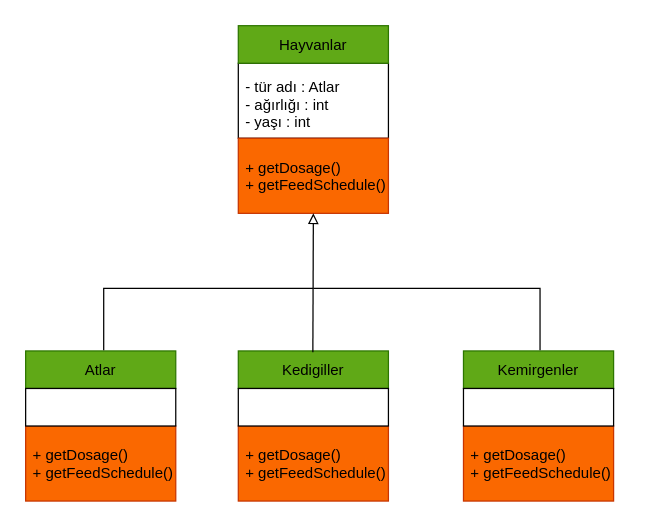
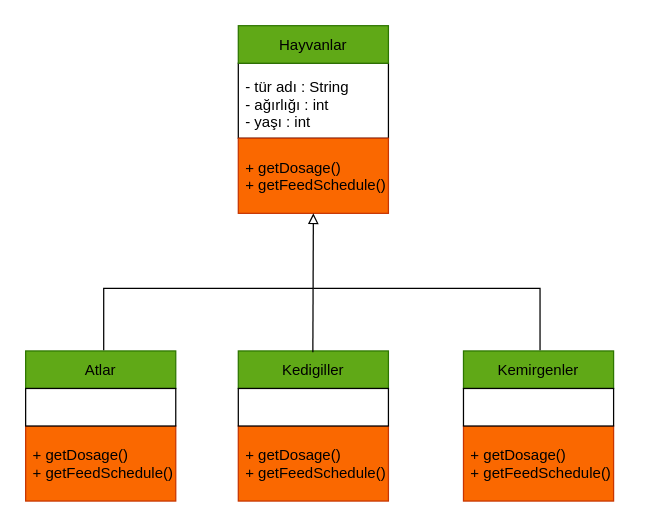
node "- tür adı : Atlar - ağırlığı : int - yaşı : int": label "- tür adı : Atlar - ağırlığı : int - yaşı : int" -> "- tür adı : String - ağırlığı : int - yaşı : int"
